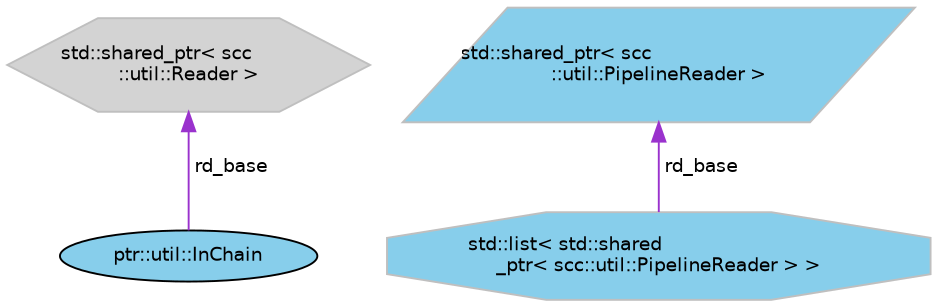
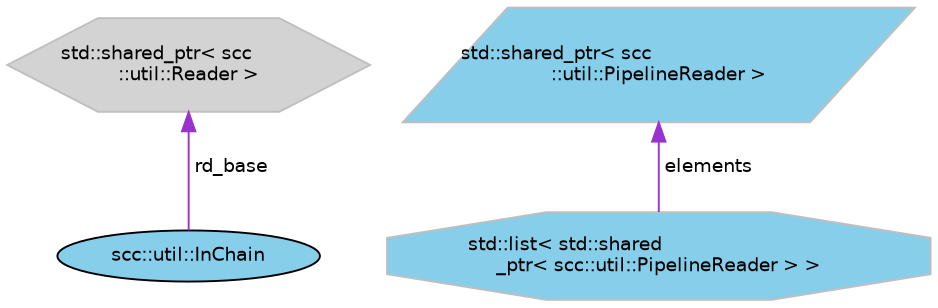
edge "std::list< std::shared _ptr< scc::util::PipelineReader > >" -> "std::shared_ptr< scc ::util::PipelineReader >": label " rd_base" -> " elements"
node "ptr::util::InChain": label "ptr::util::InChain" -> "scc::util::InChain"
